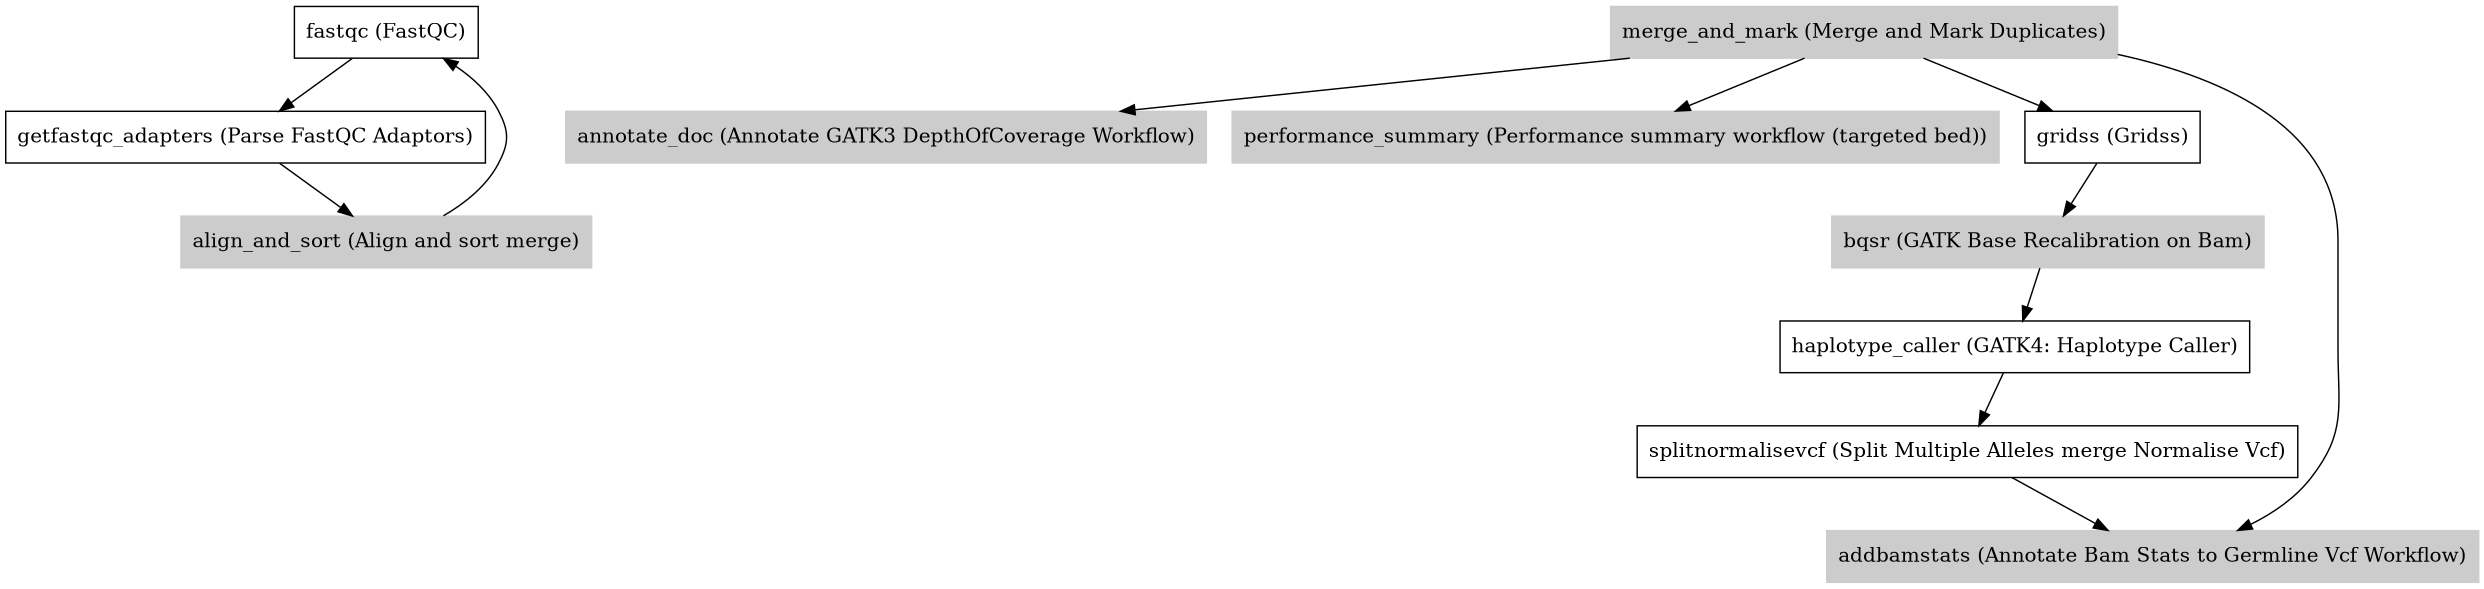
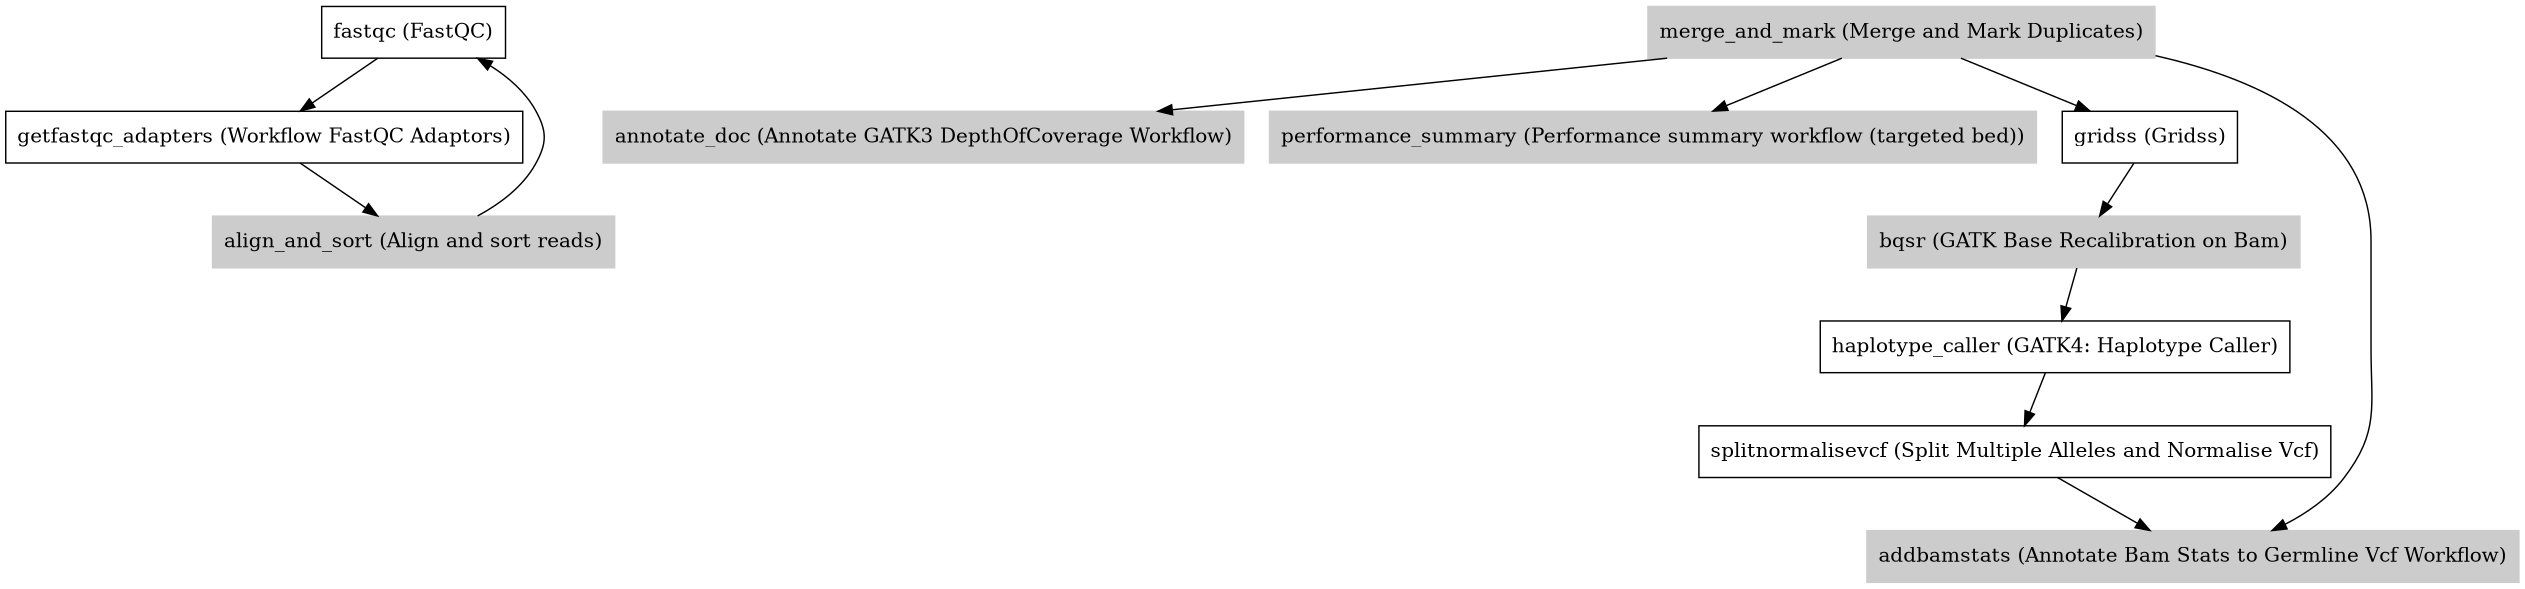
node "getfastqc_adapters (Parse FastQC Adaptors)": label "getfastqc_adapters (Parse FastQC Adaptors)" -> "getfastqc_adapters (Workflow FastQC Adaptors)"
node "align_and_sort (Align and sort merge)": label "align_and_sort (Align and sort merge)" -> "align_and_sort (Align and sort reads)"
node "splitnormalisevcf (Split Multiple Alleles merge Normalise Vcf)": label "splitnormalisevcf (Split Multiple Alleles merge Normalise Vcf)" -> "splitnormalisevcf (Split Multiple Alleles and Normalise Vcf)"
